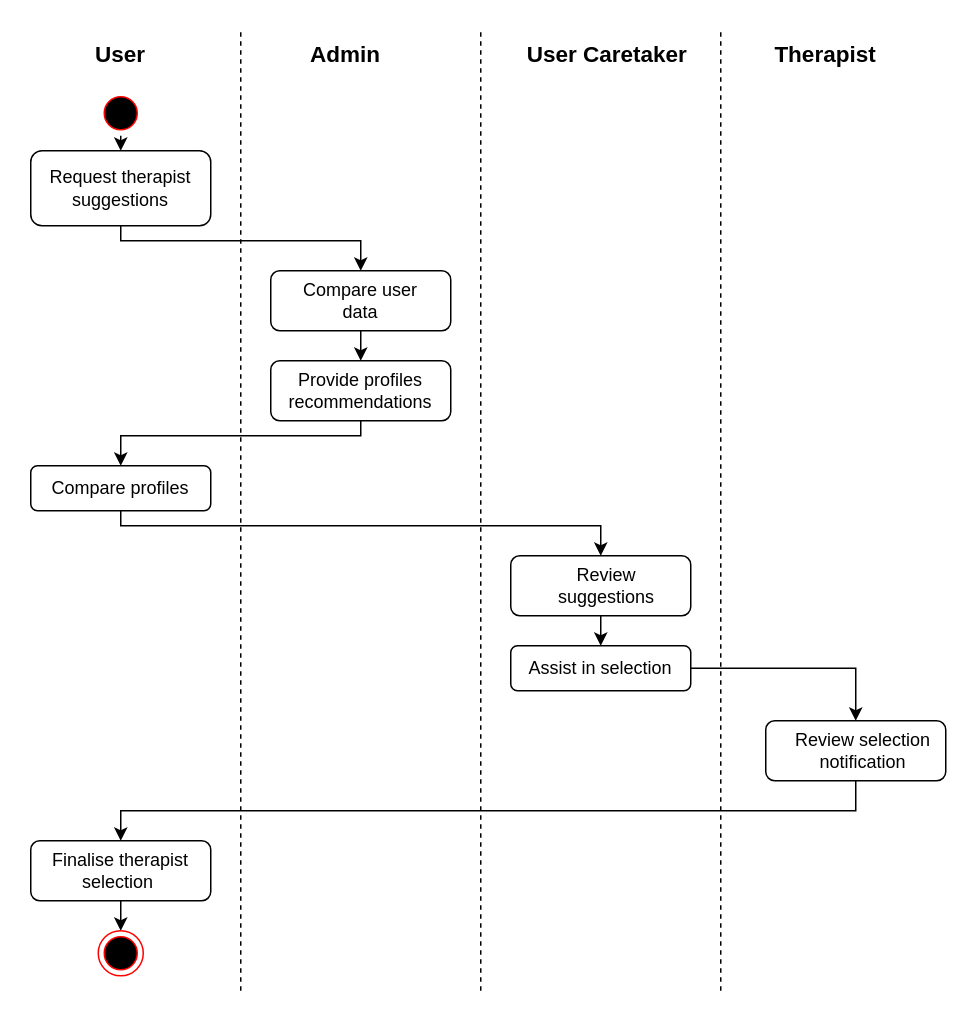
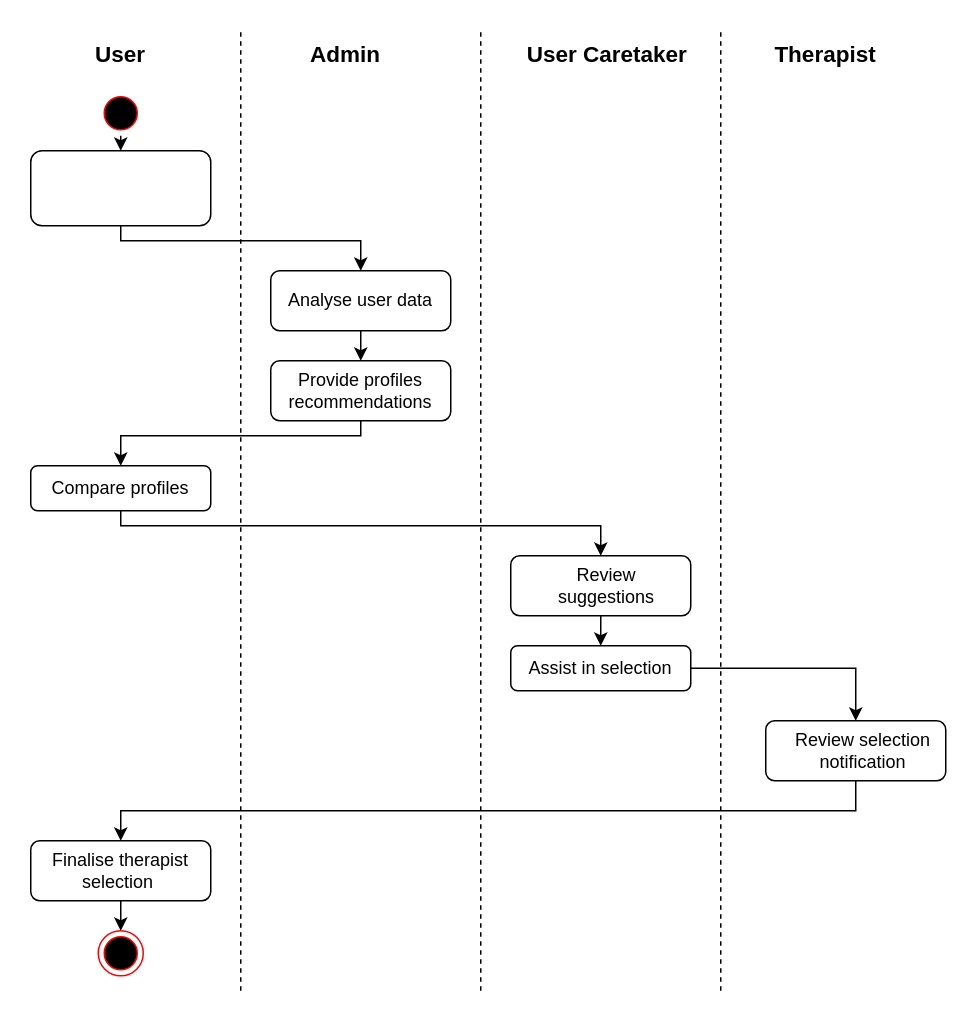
node "Request therapist suggestions": removed
node "Compare user data": label "Compare user data" -> "Analyse user data"
